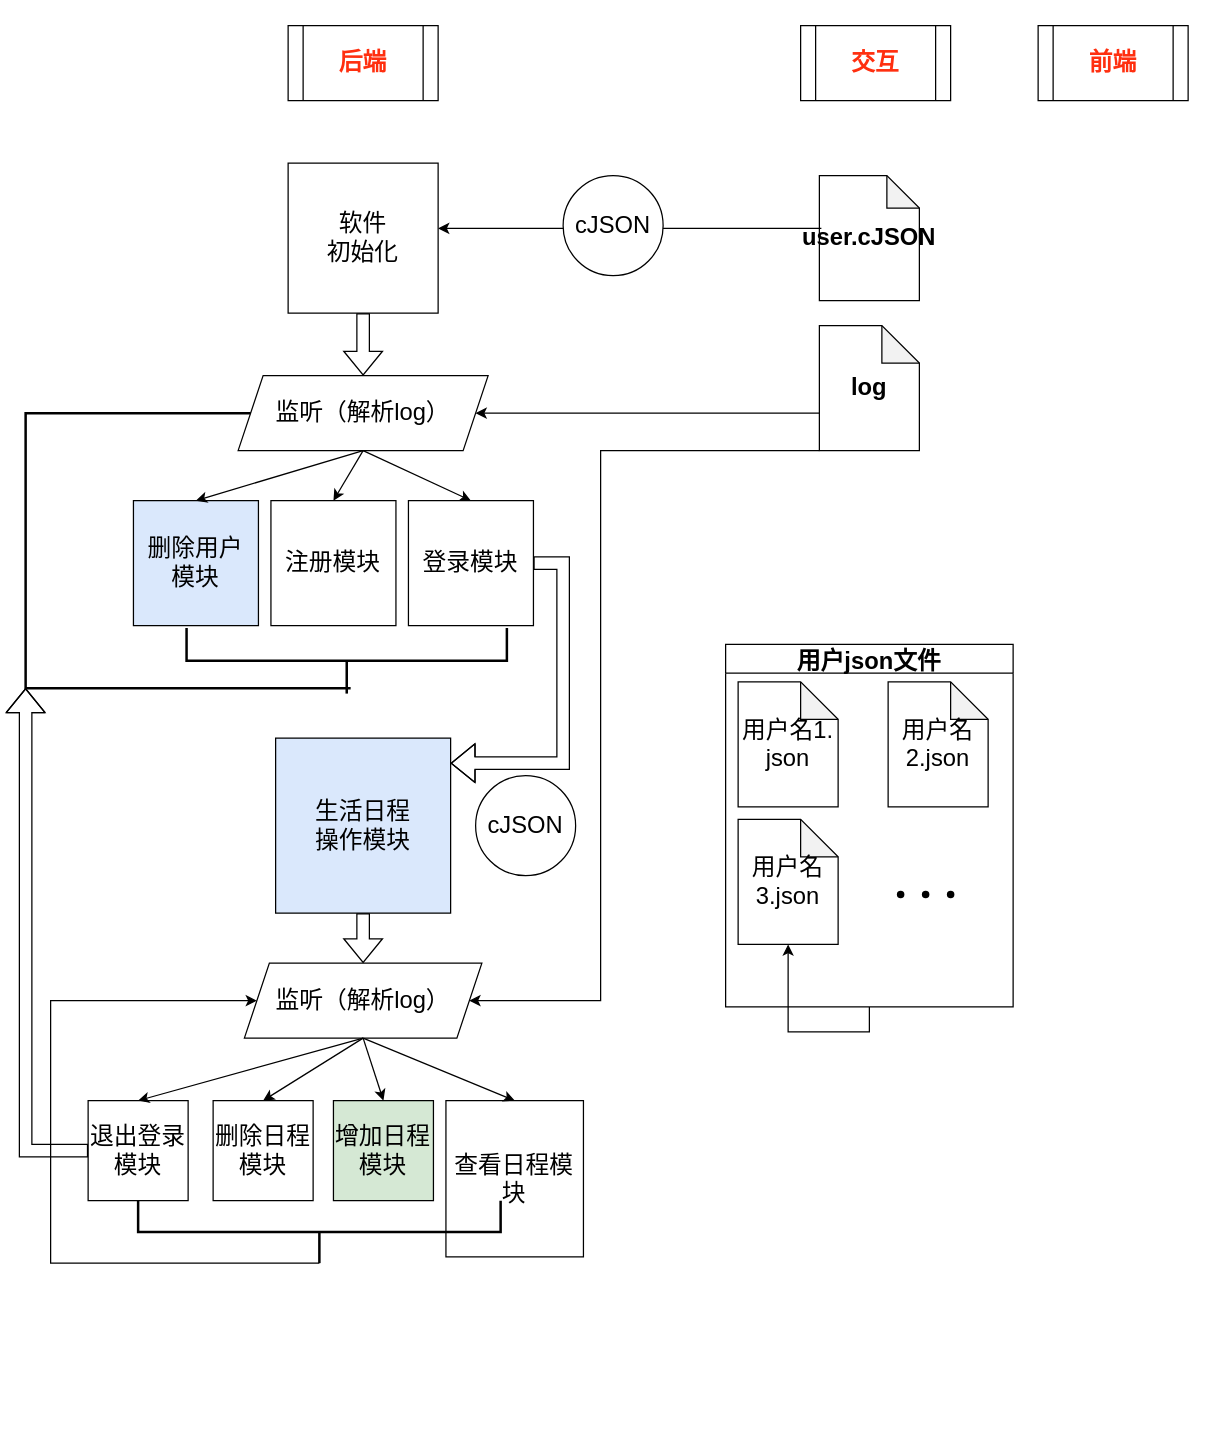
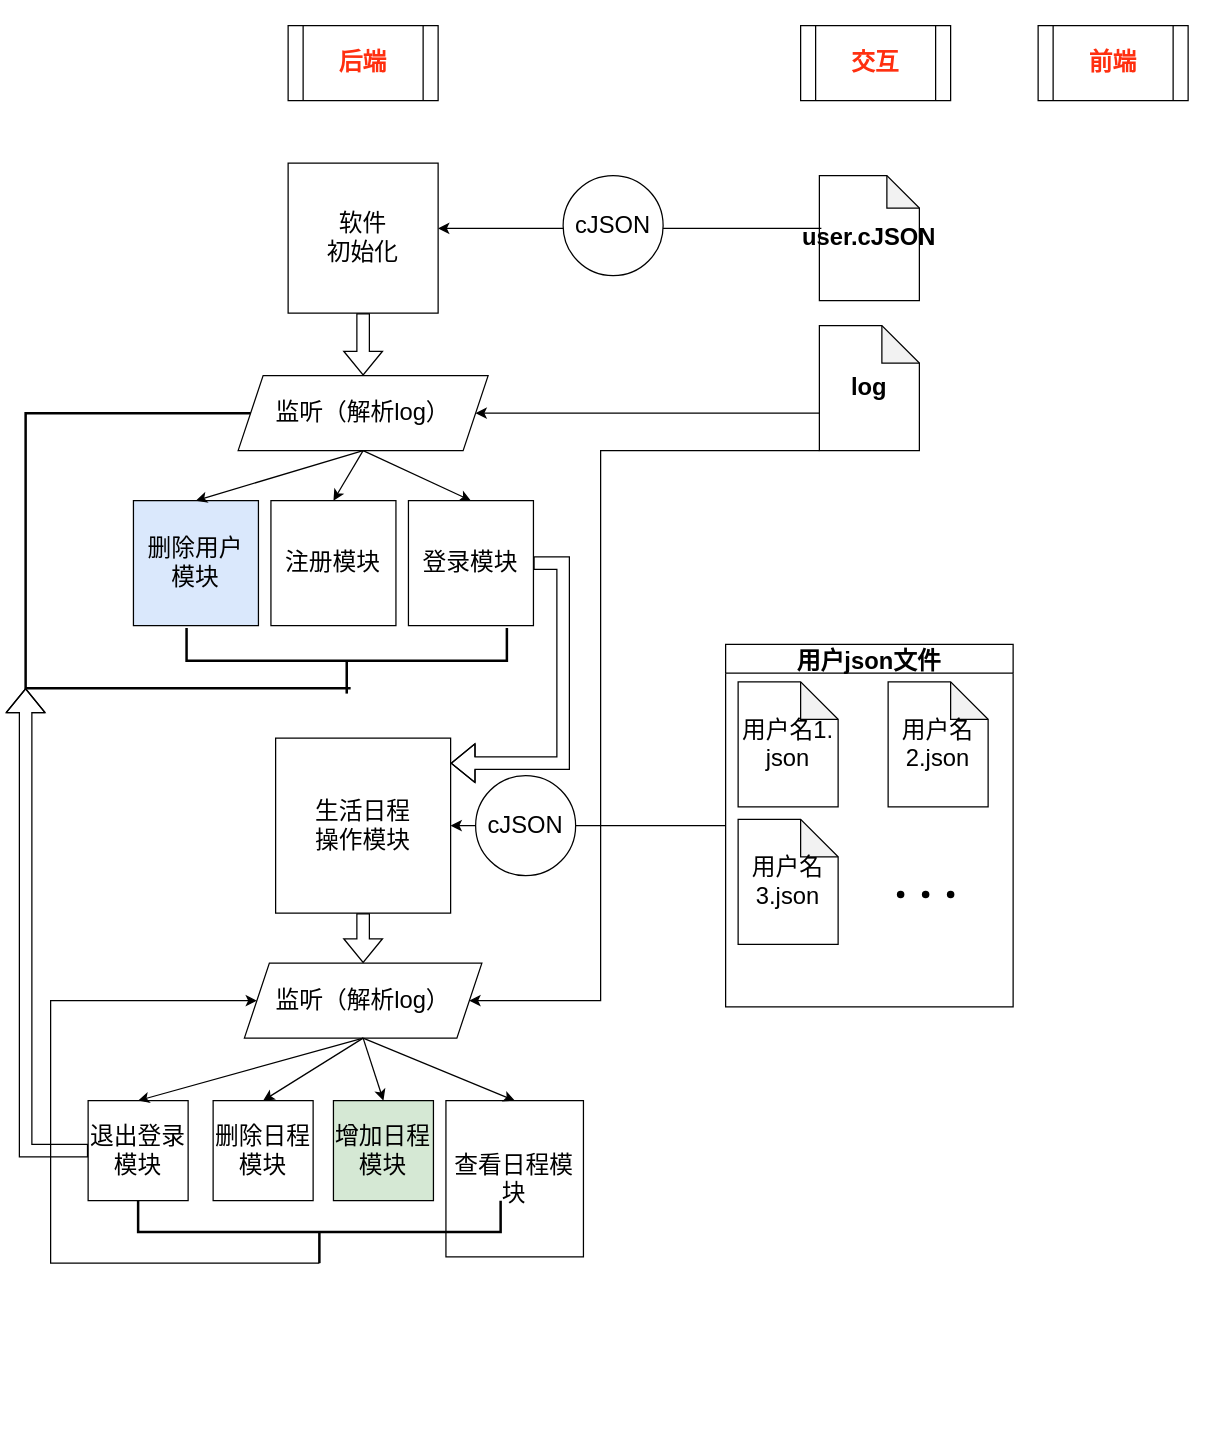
node "生活日程 操作模块": fillcolor #dae8fc -> #ffffff
edge "用户json文件" -> "用户名3.json": now "用户json文件" -> "生活日程 操作模块"
